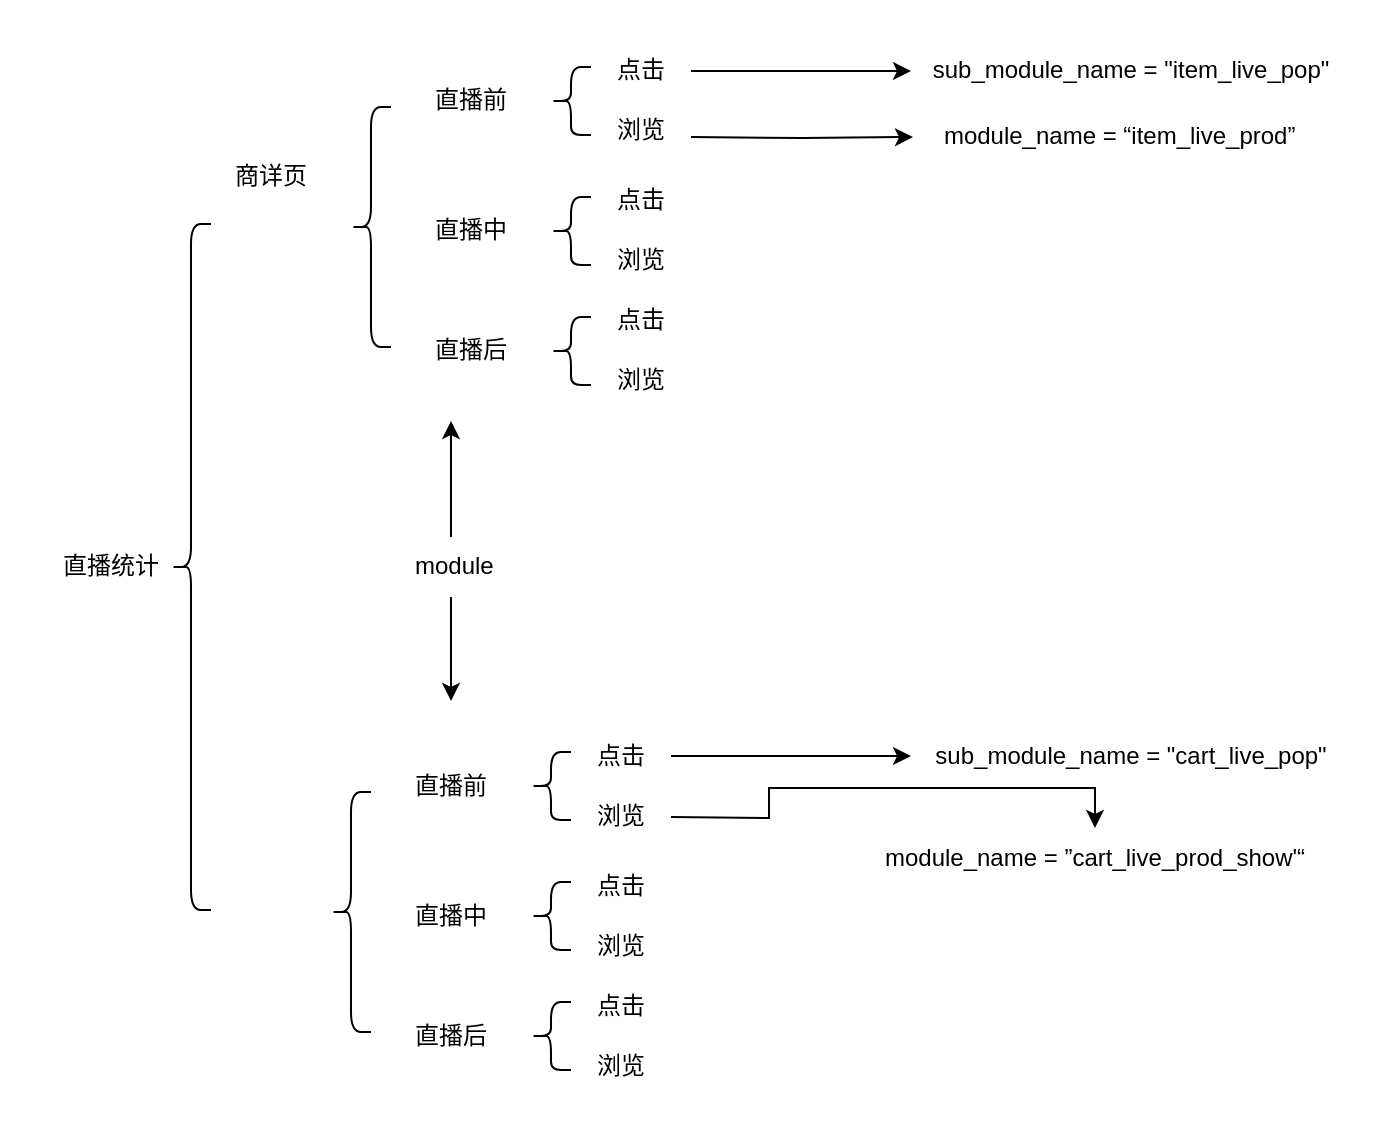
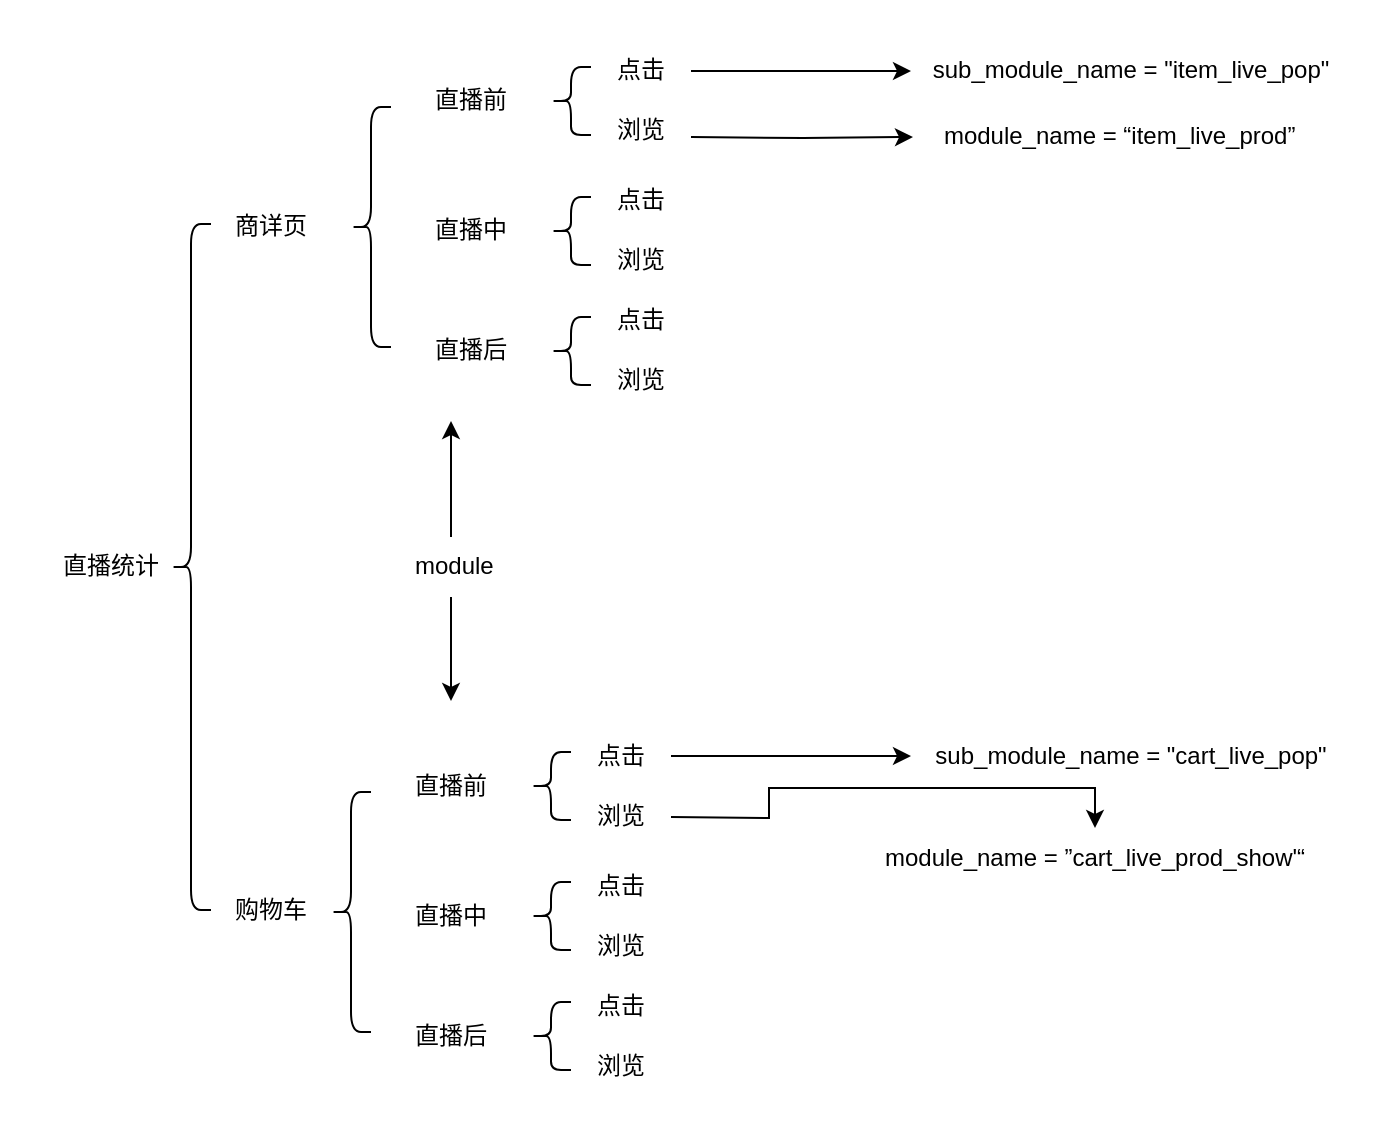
node "商详页": moved (271, 177) -> (271, 227)
node "购物车": added
